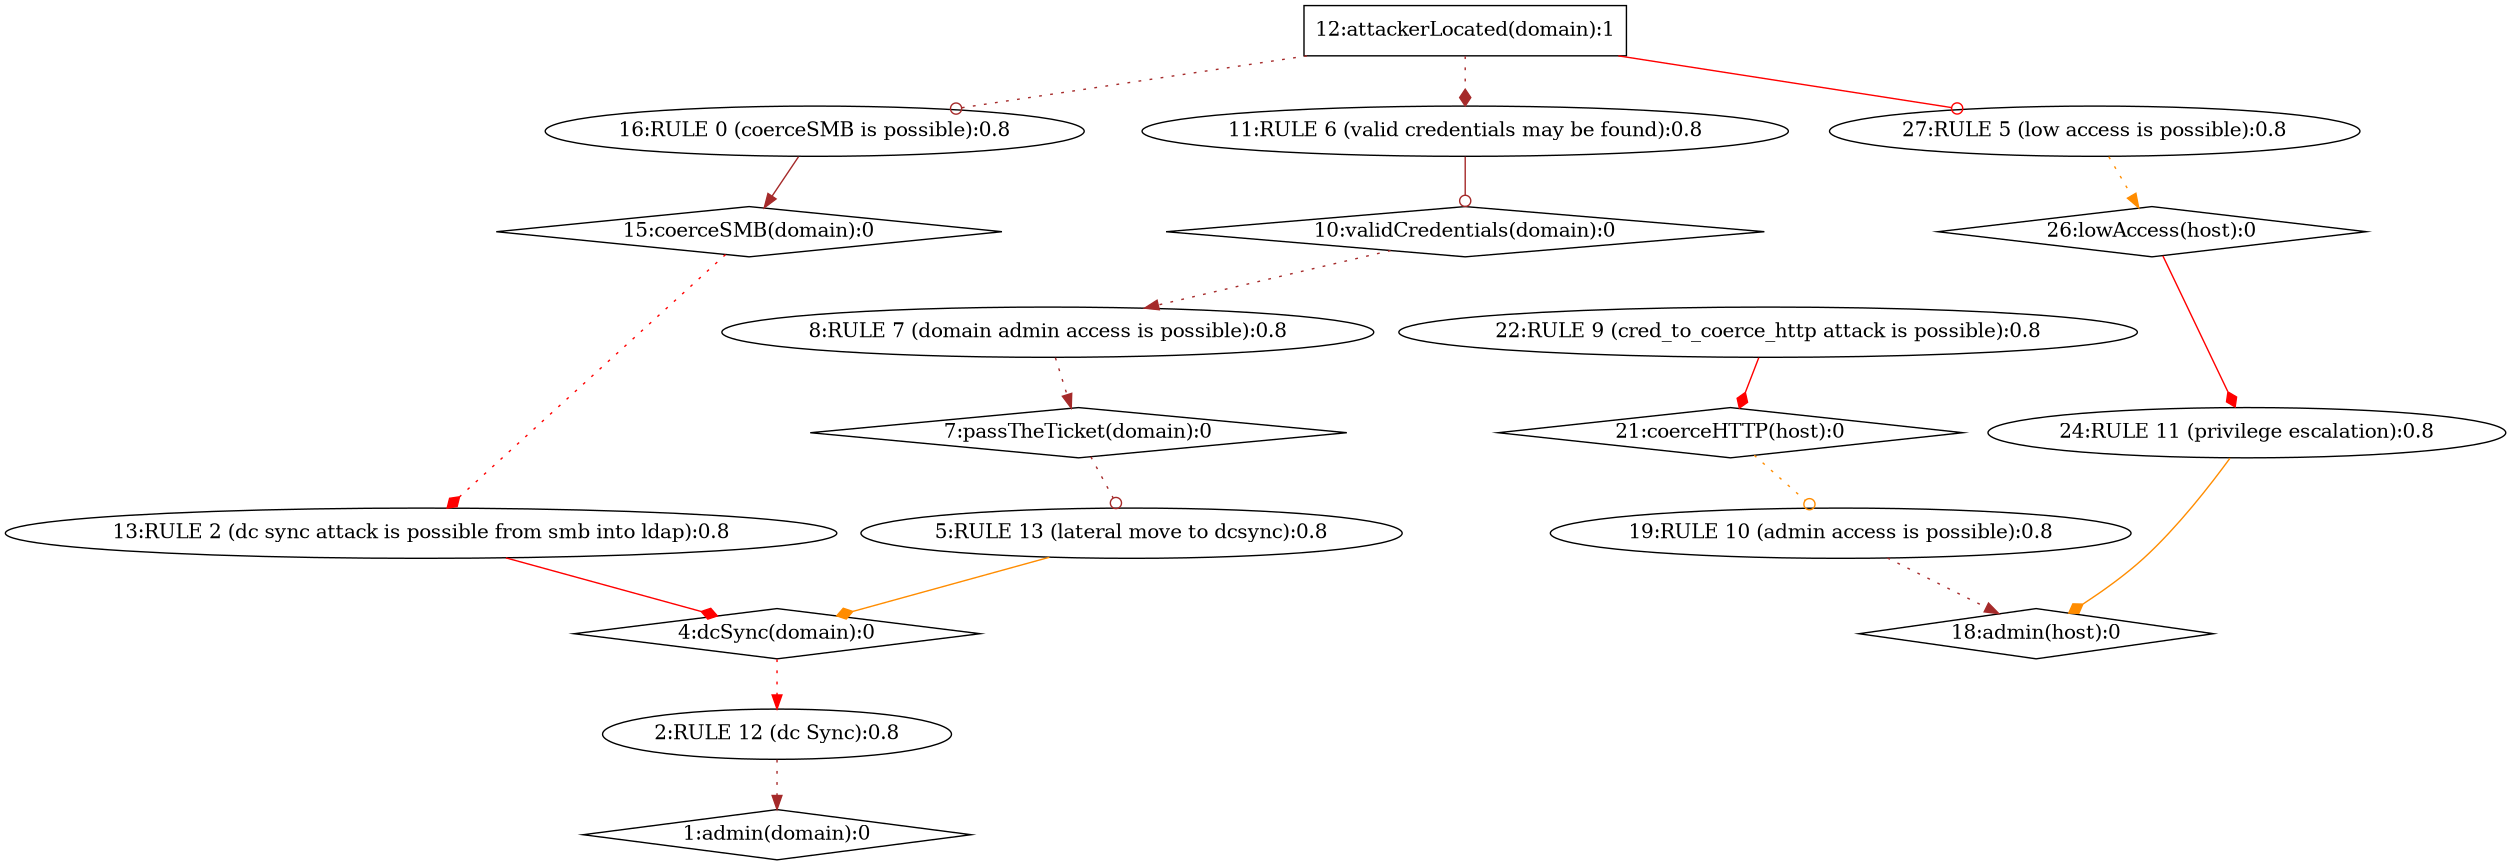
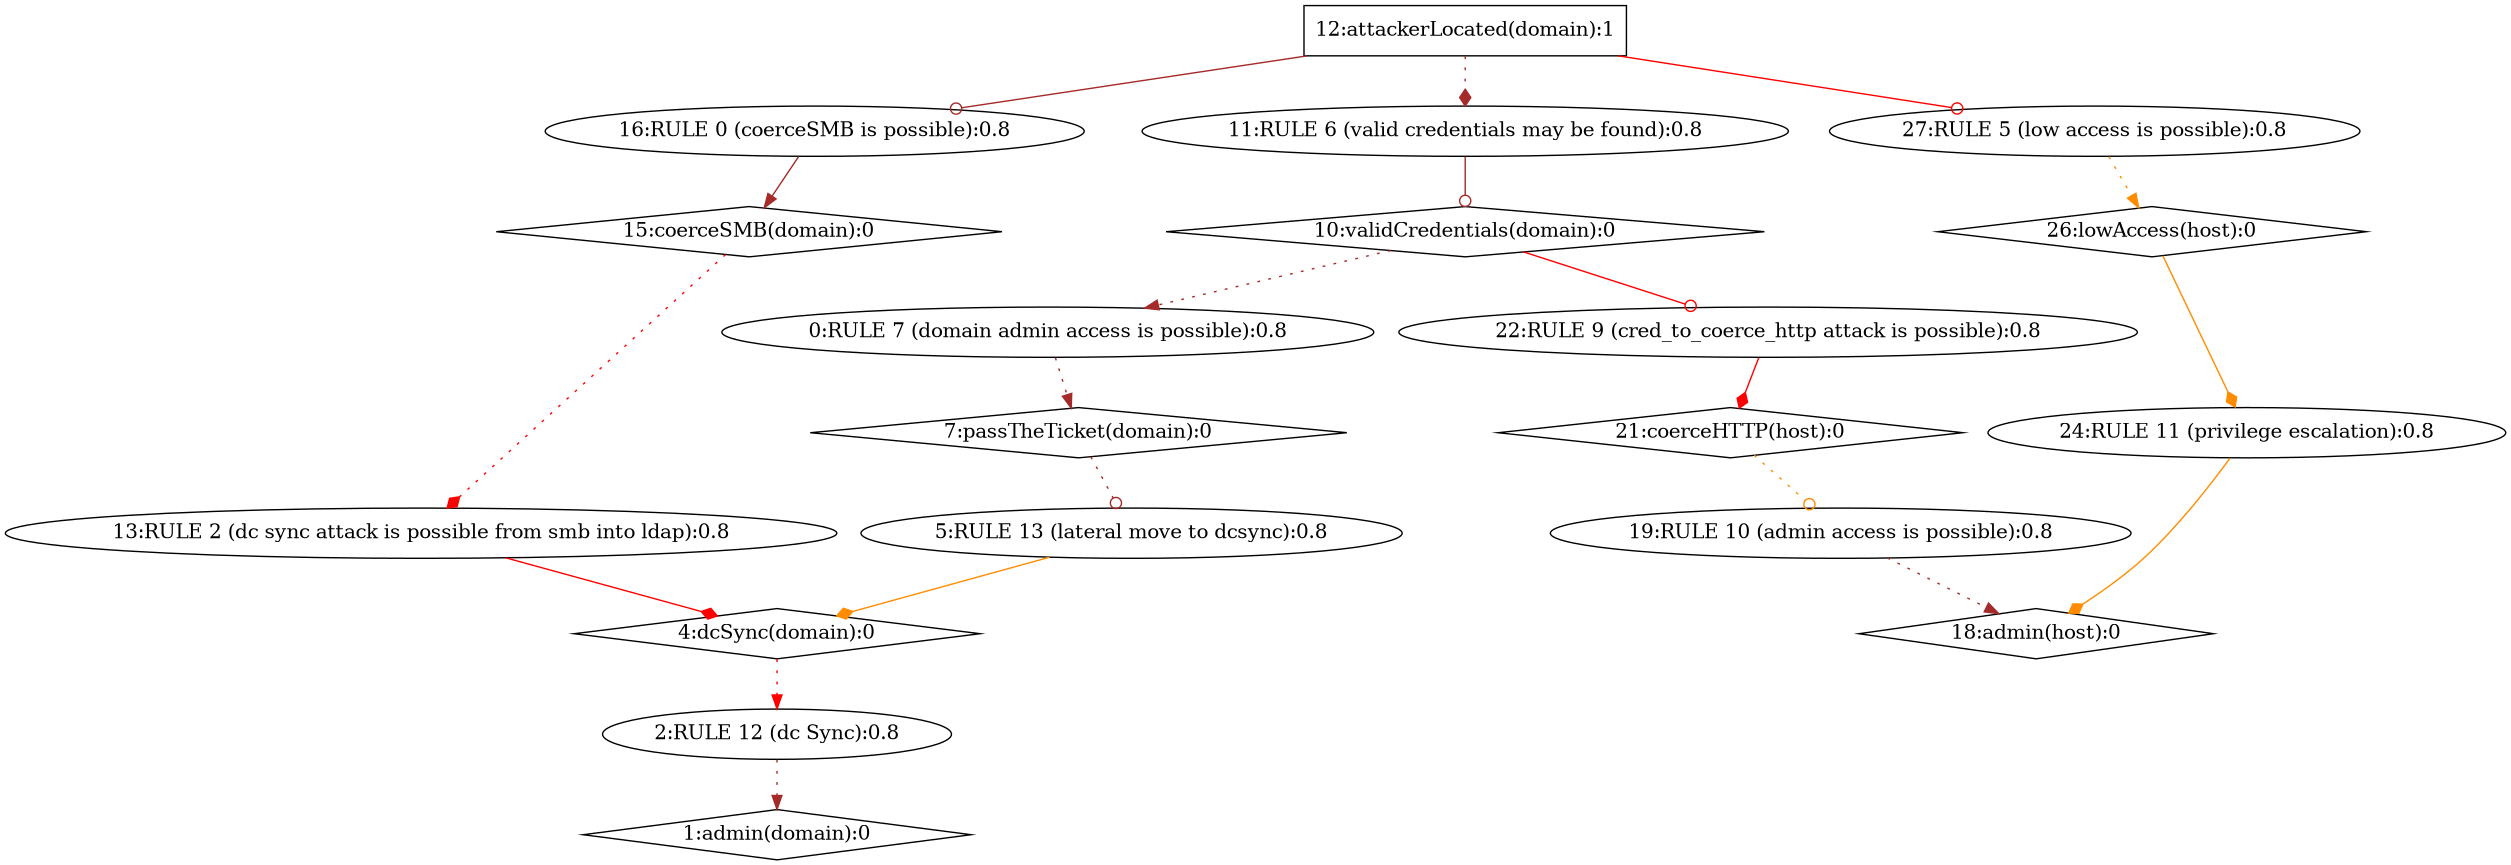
edge "12:attackerLocated(domain):1" -> "16:RULE 0 (coerceSMB is possible):0.8": style dotted -> solid
edge "10:validCredentials(domain):0" -> "22:RULE 9 (cred_to_coerce_http attack is possible):0.8": added
edge "26:lowAccess(host):0" -> "24:RULE 11 (privilege escalation):0.8": color red -> darkorange
node "8:RULE 7 (domain admin access is possible):0.8": label "8:RULE 7 (domain admin access is possible):0.8" -> "0:RULE 7 (domain admin access is possible):0.8"
